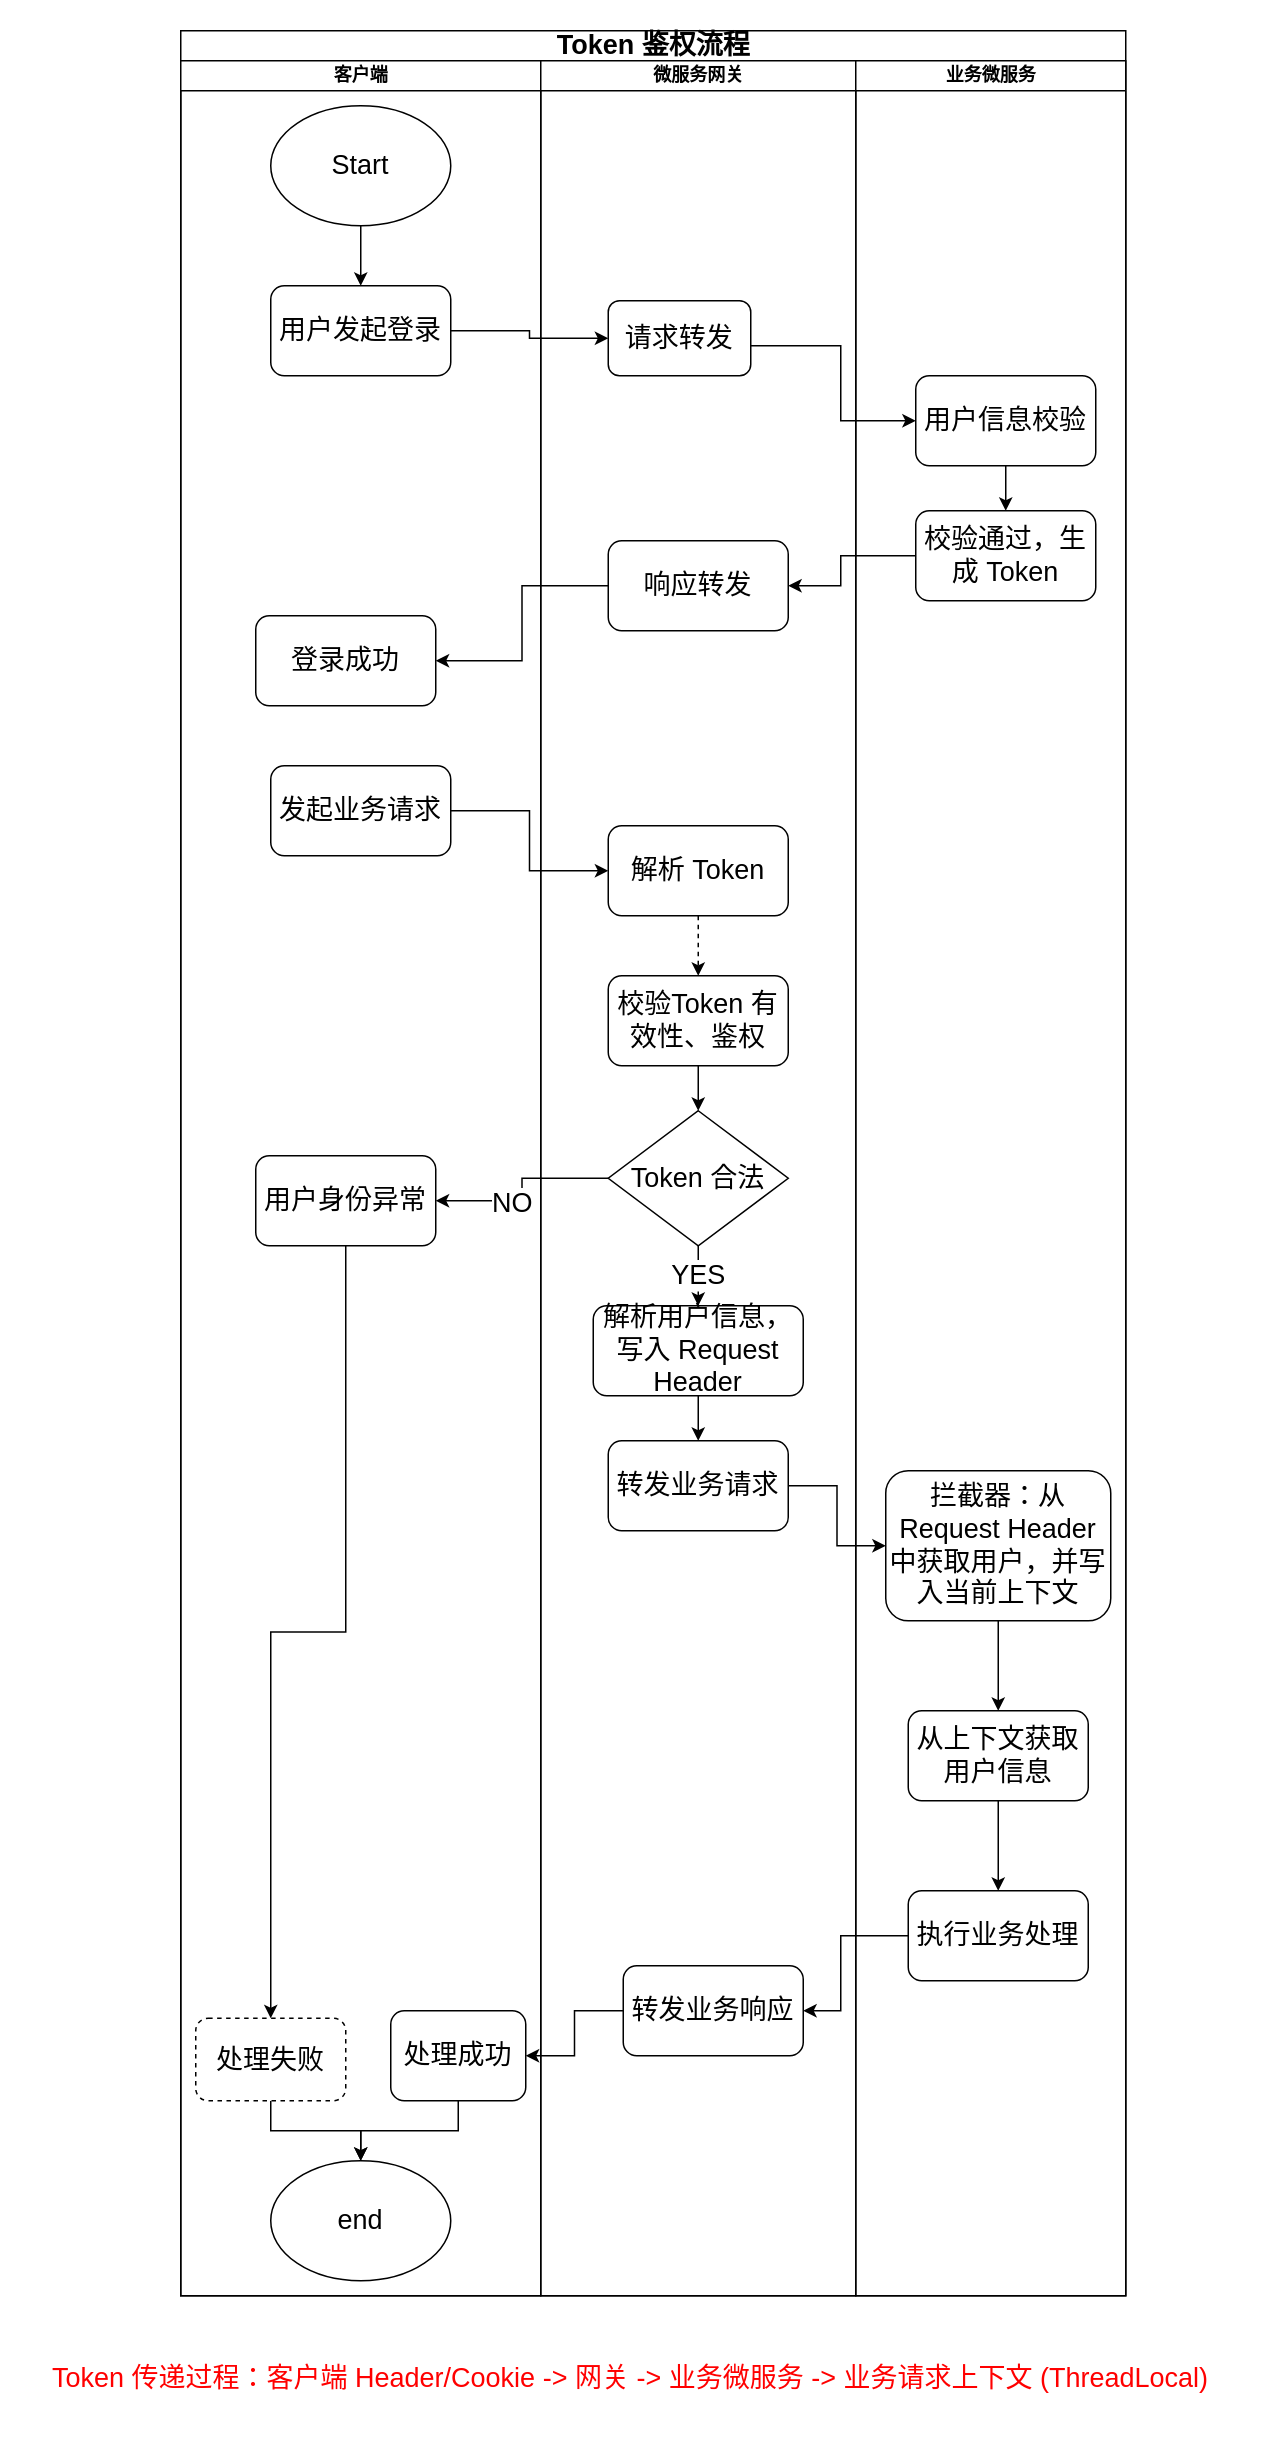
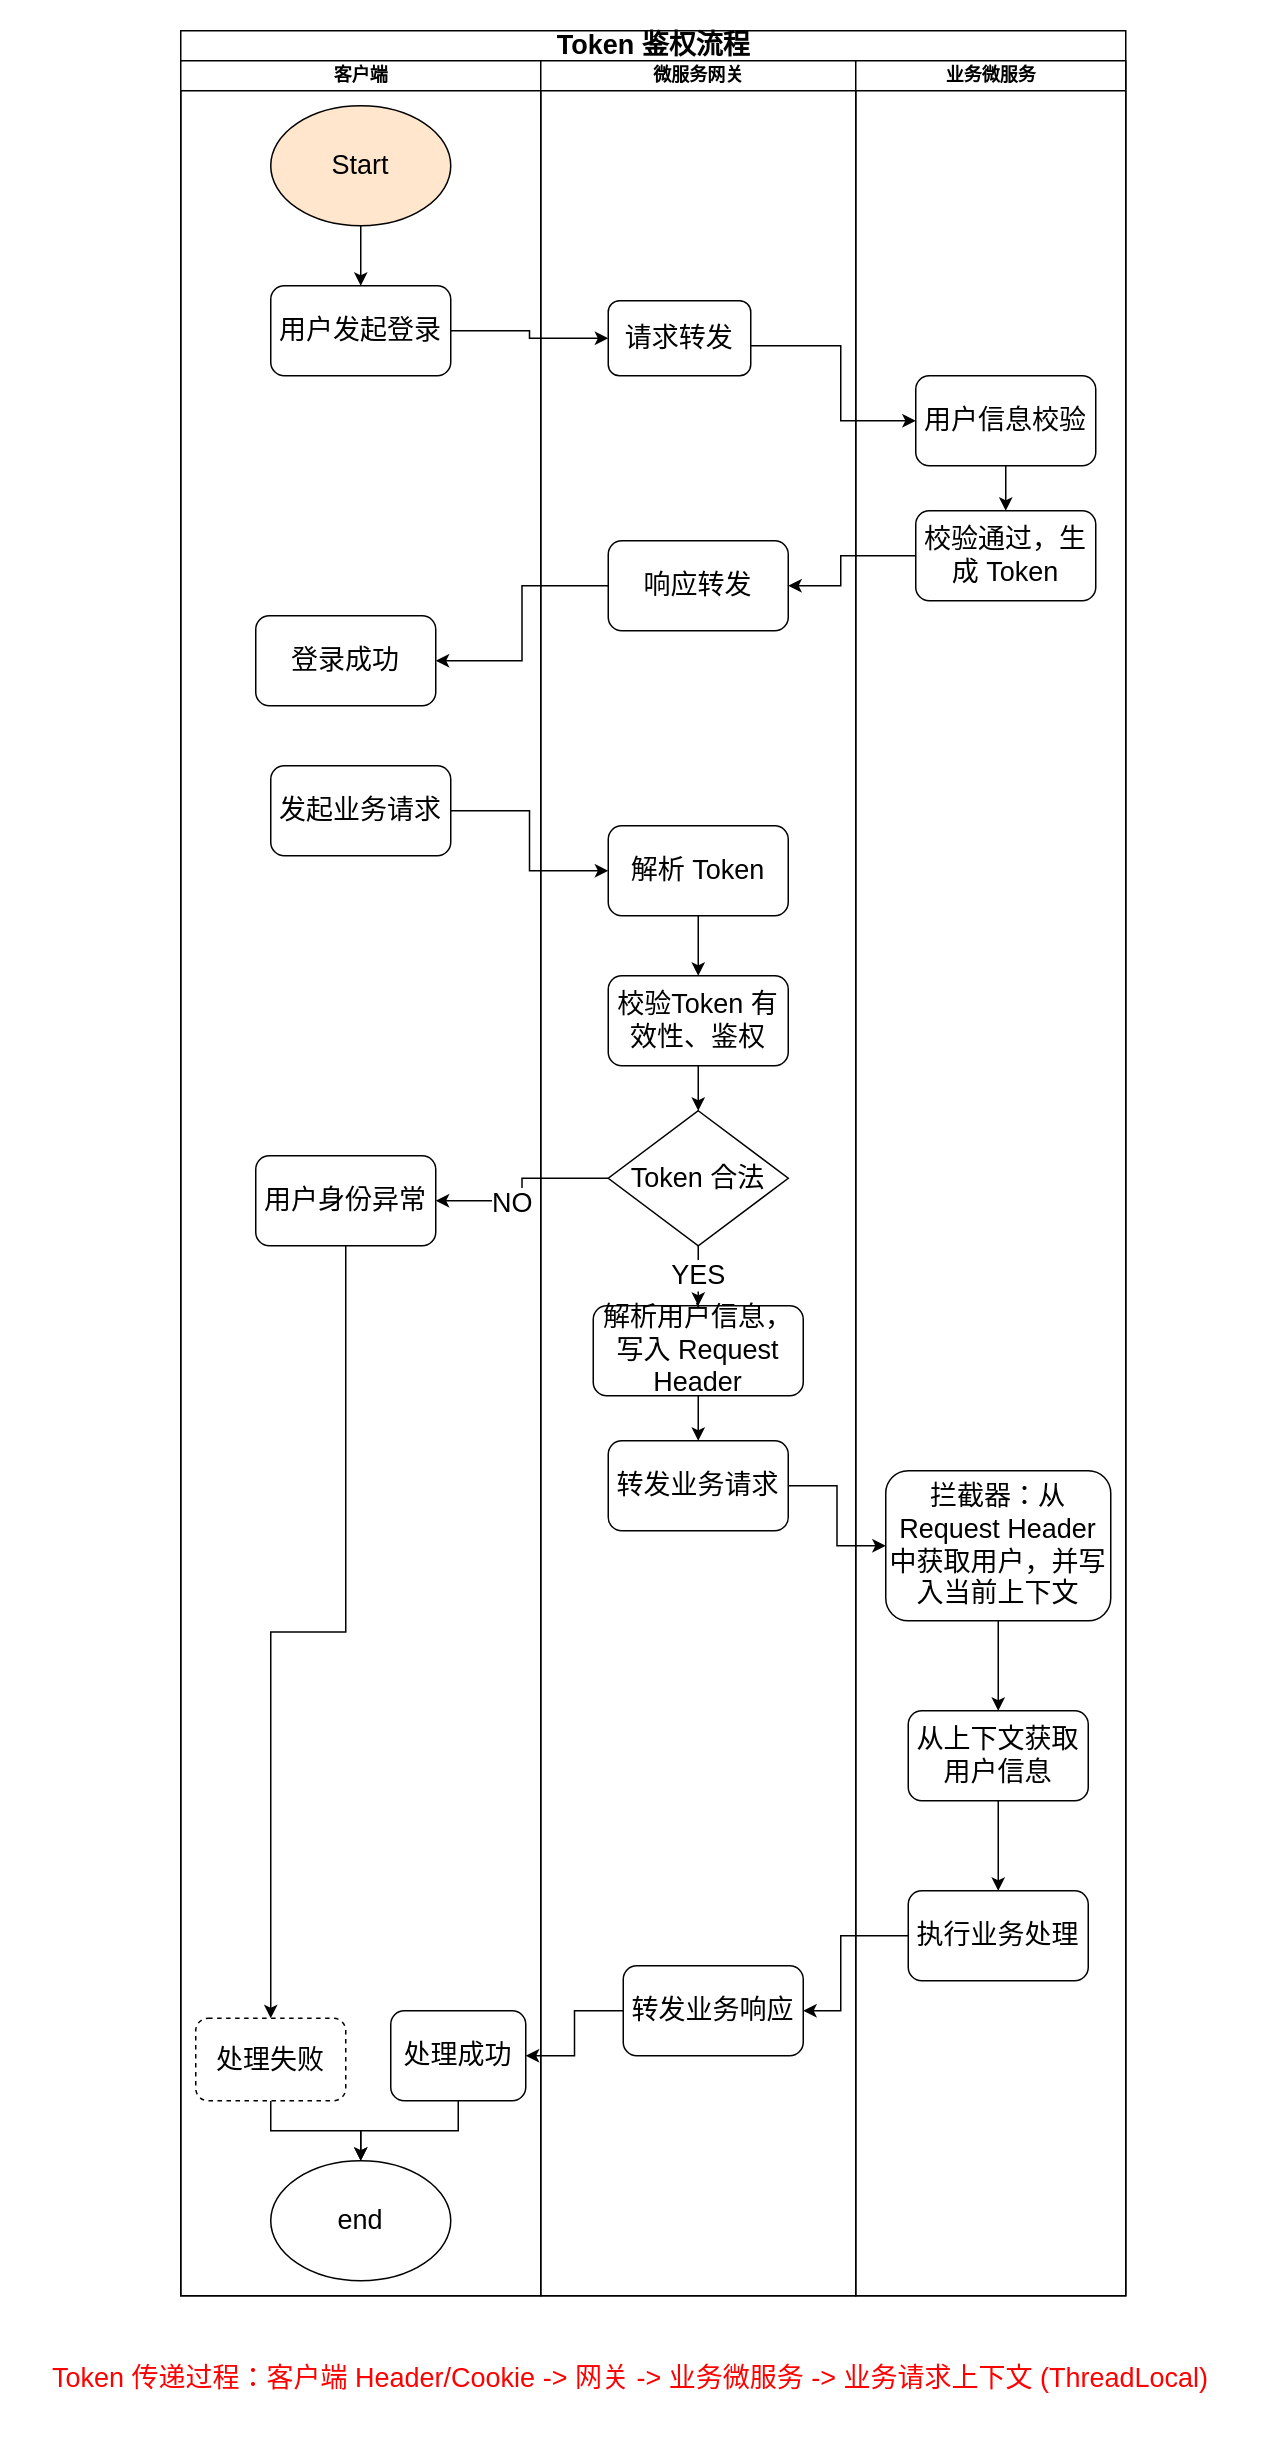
node "Start": fillcolor #ffffff -> #ffe6cc
edge "解析 Token" -> "校验Token 有效性、鉴权": style dashed -> solid
